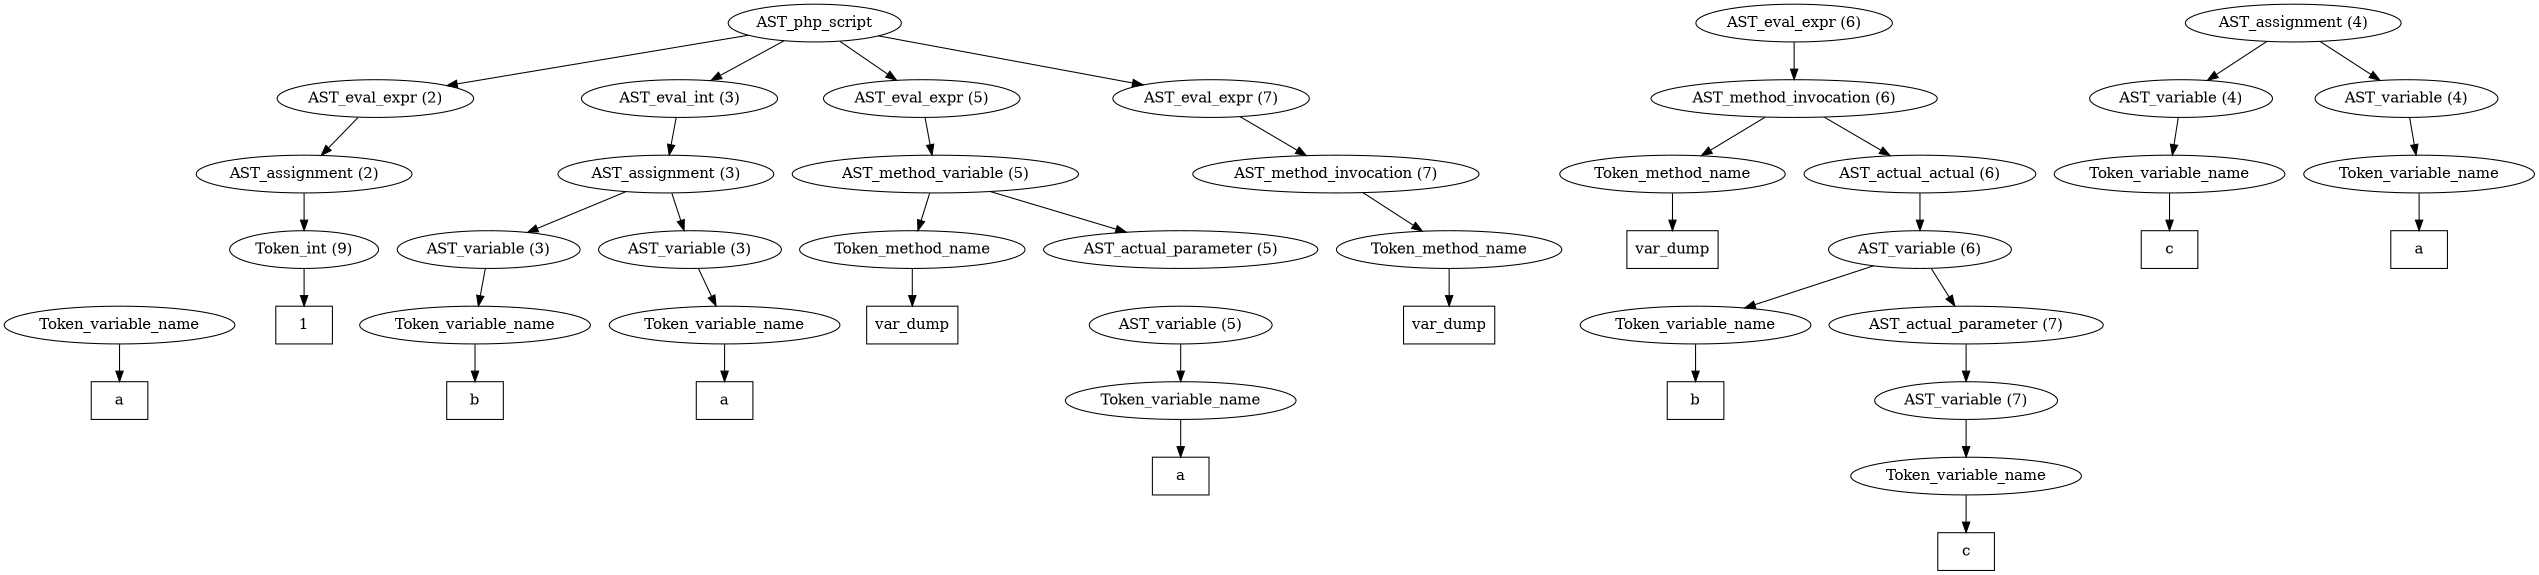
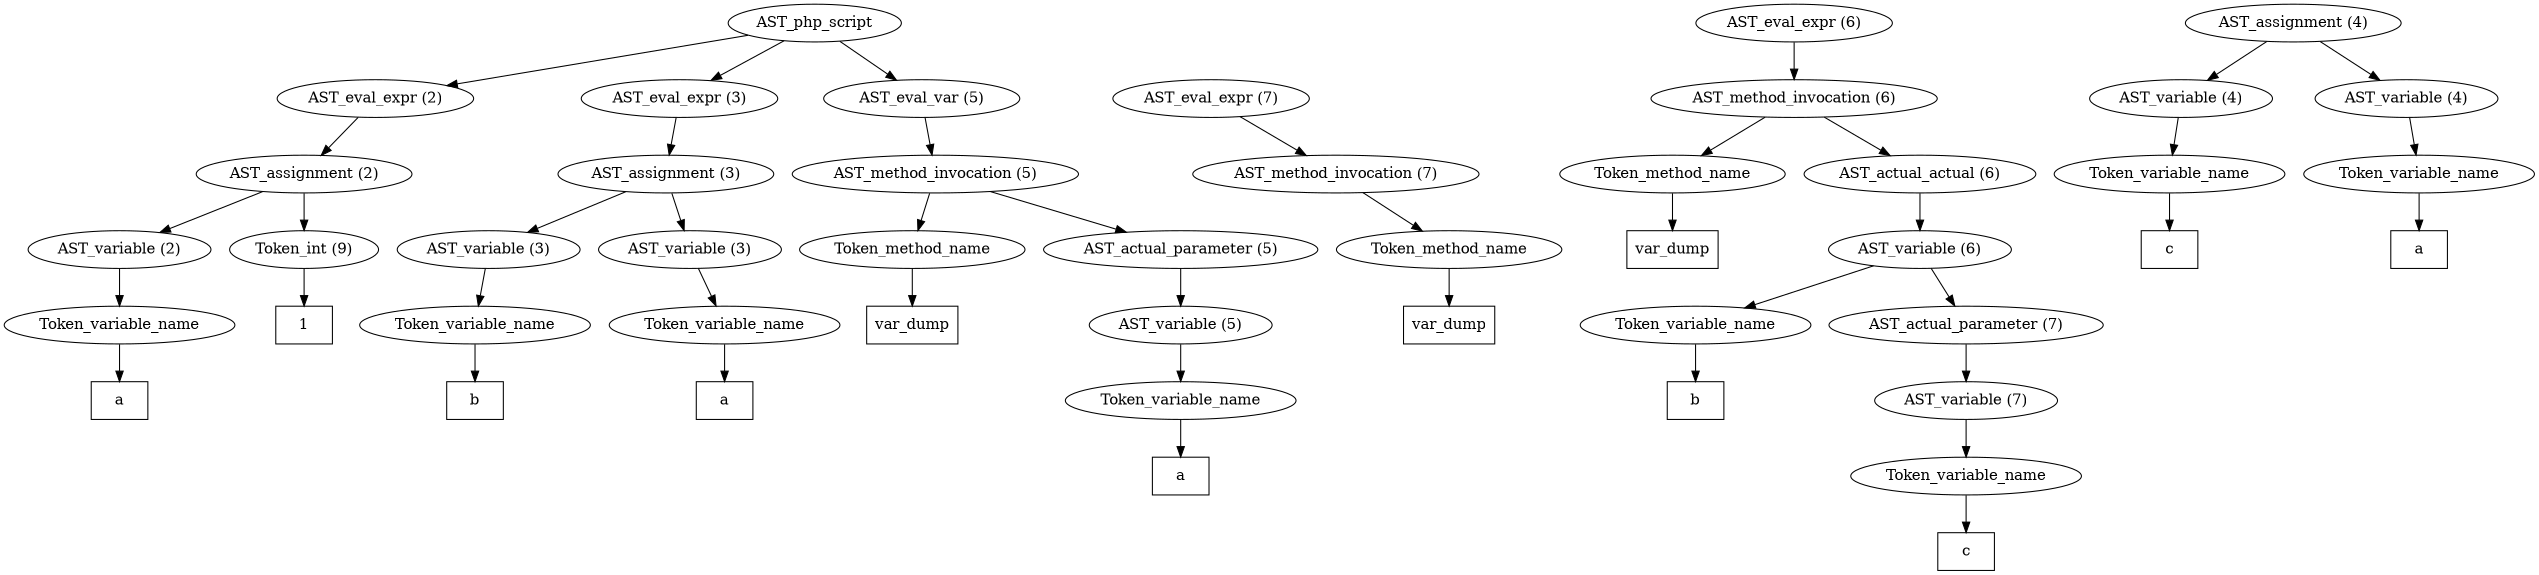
edge "AST_php_script" -> "AST_eval_expr (7)": removed
node "AST_eval_int (3)": label "AST_eval_int (3)" -> "AST_eval_expr (3)"
node "AST_eval_expr (5)": label "AST_eval_expr (5)" -> "AST_eval_var (5)"
node "AST_method_variable (5)": label "AST_method_variable (5)" -> "AST_method_invocation (5)"
node "AST_variable (2)": added
edge "AST_actual_parameter (5)" -> "AST_variable (5)": added
